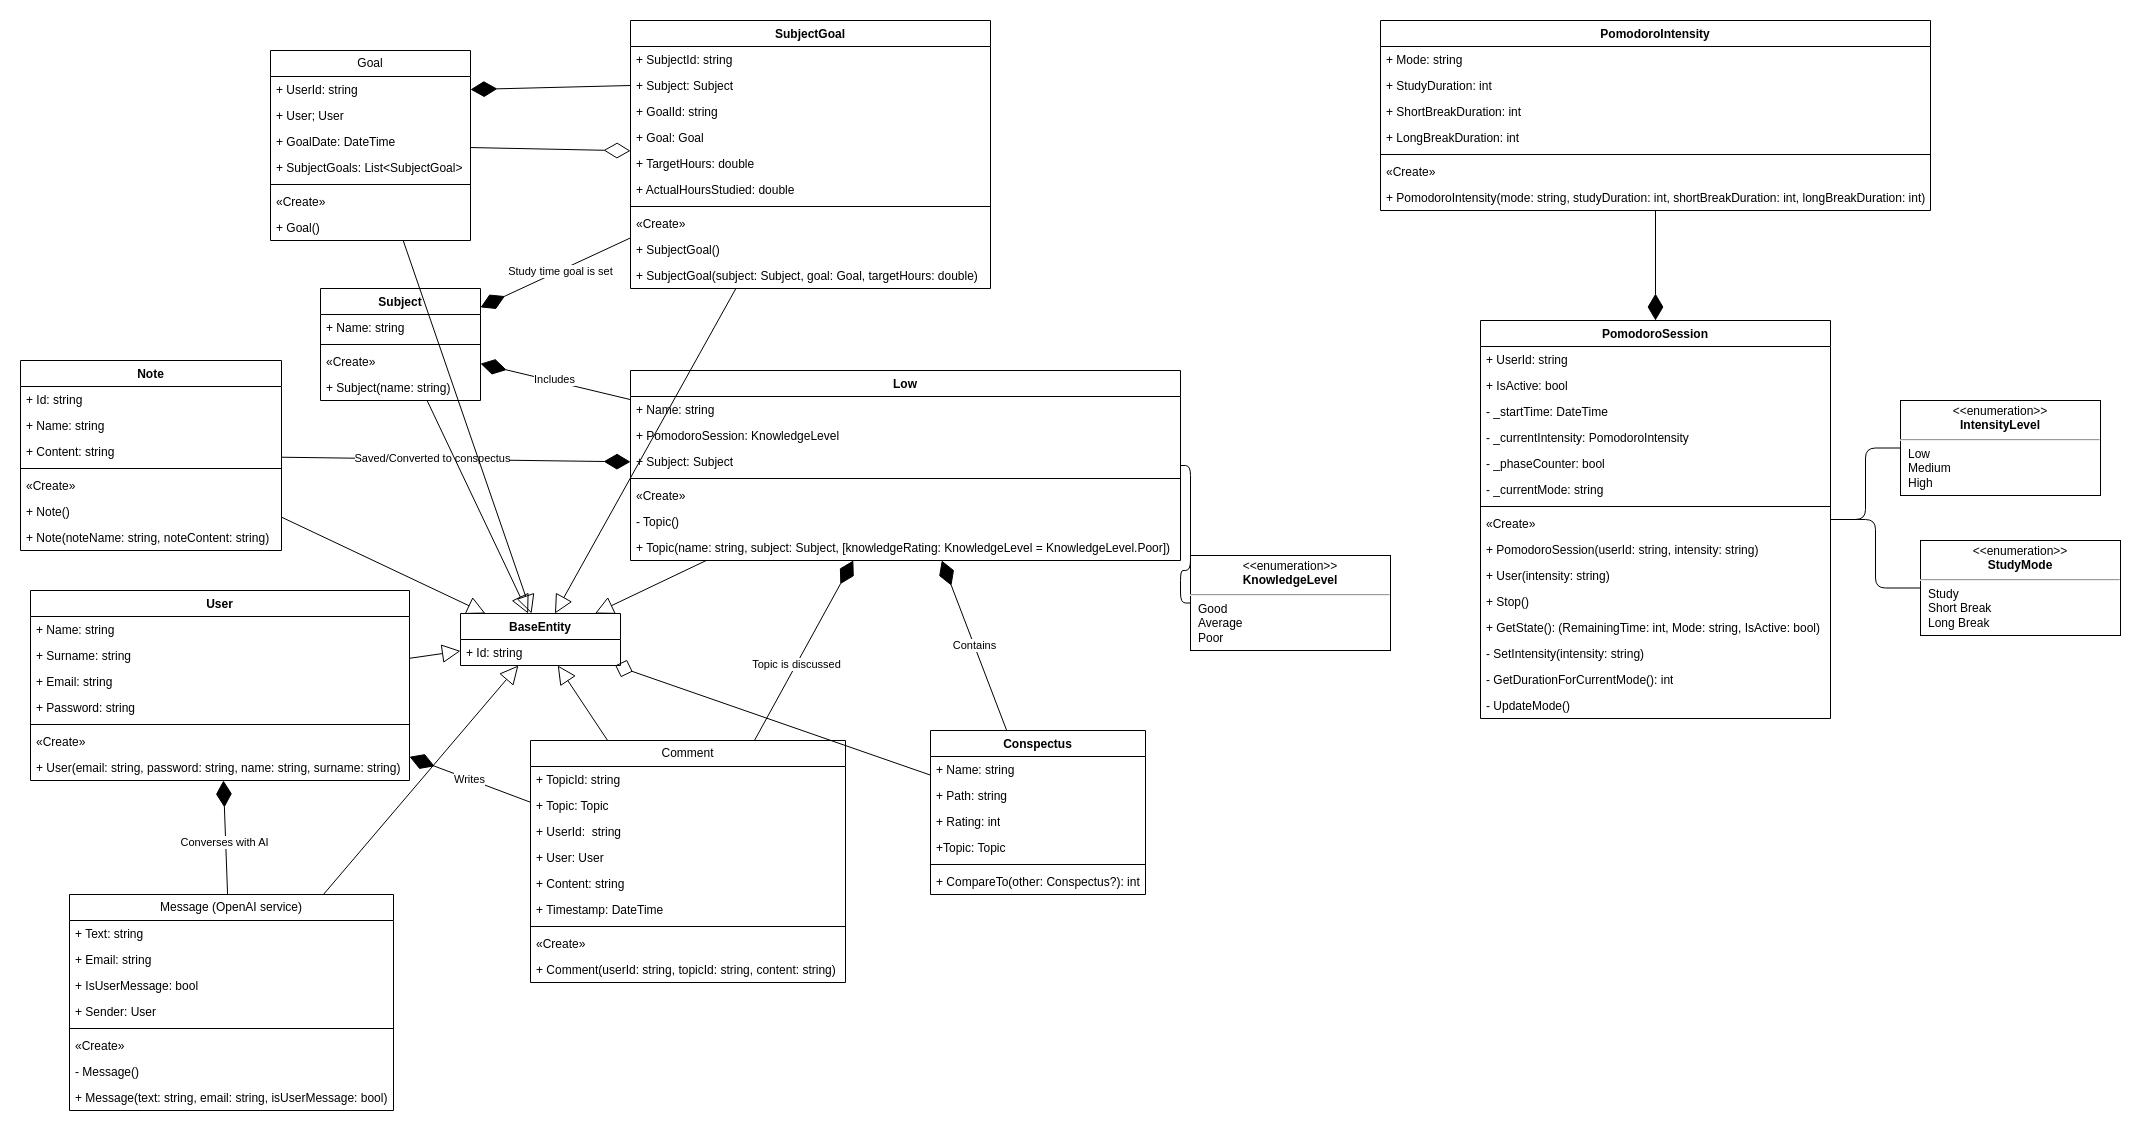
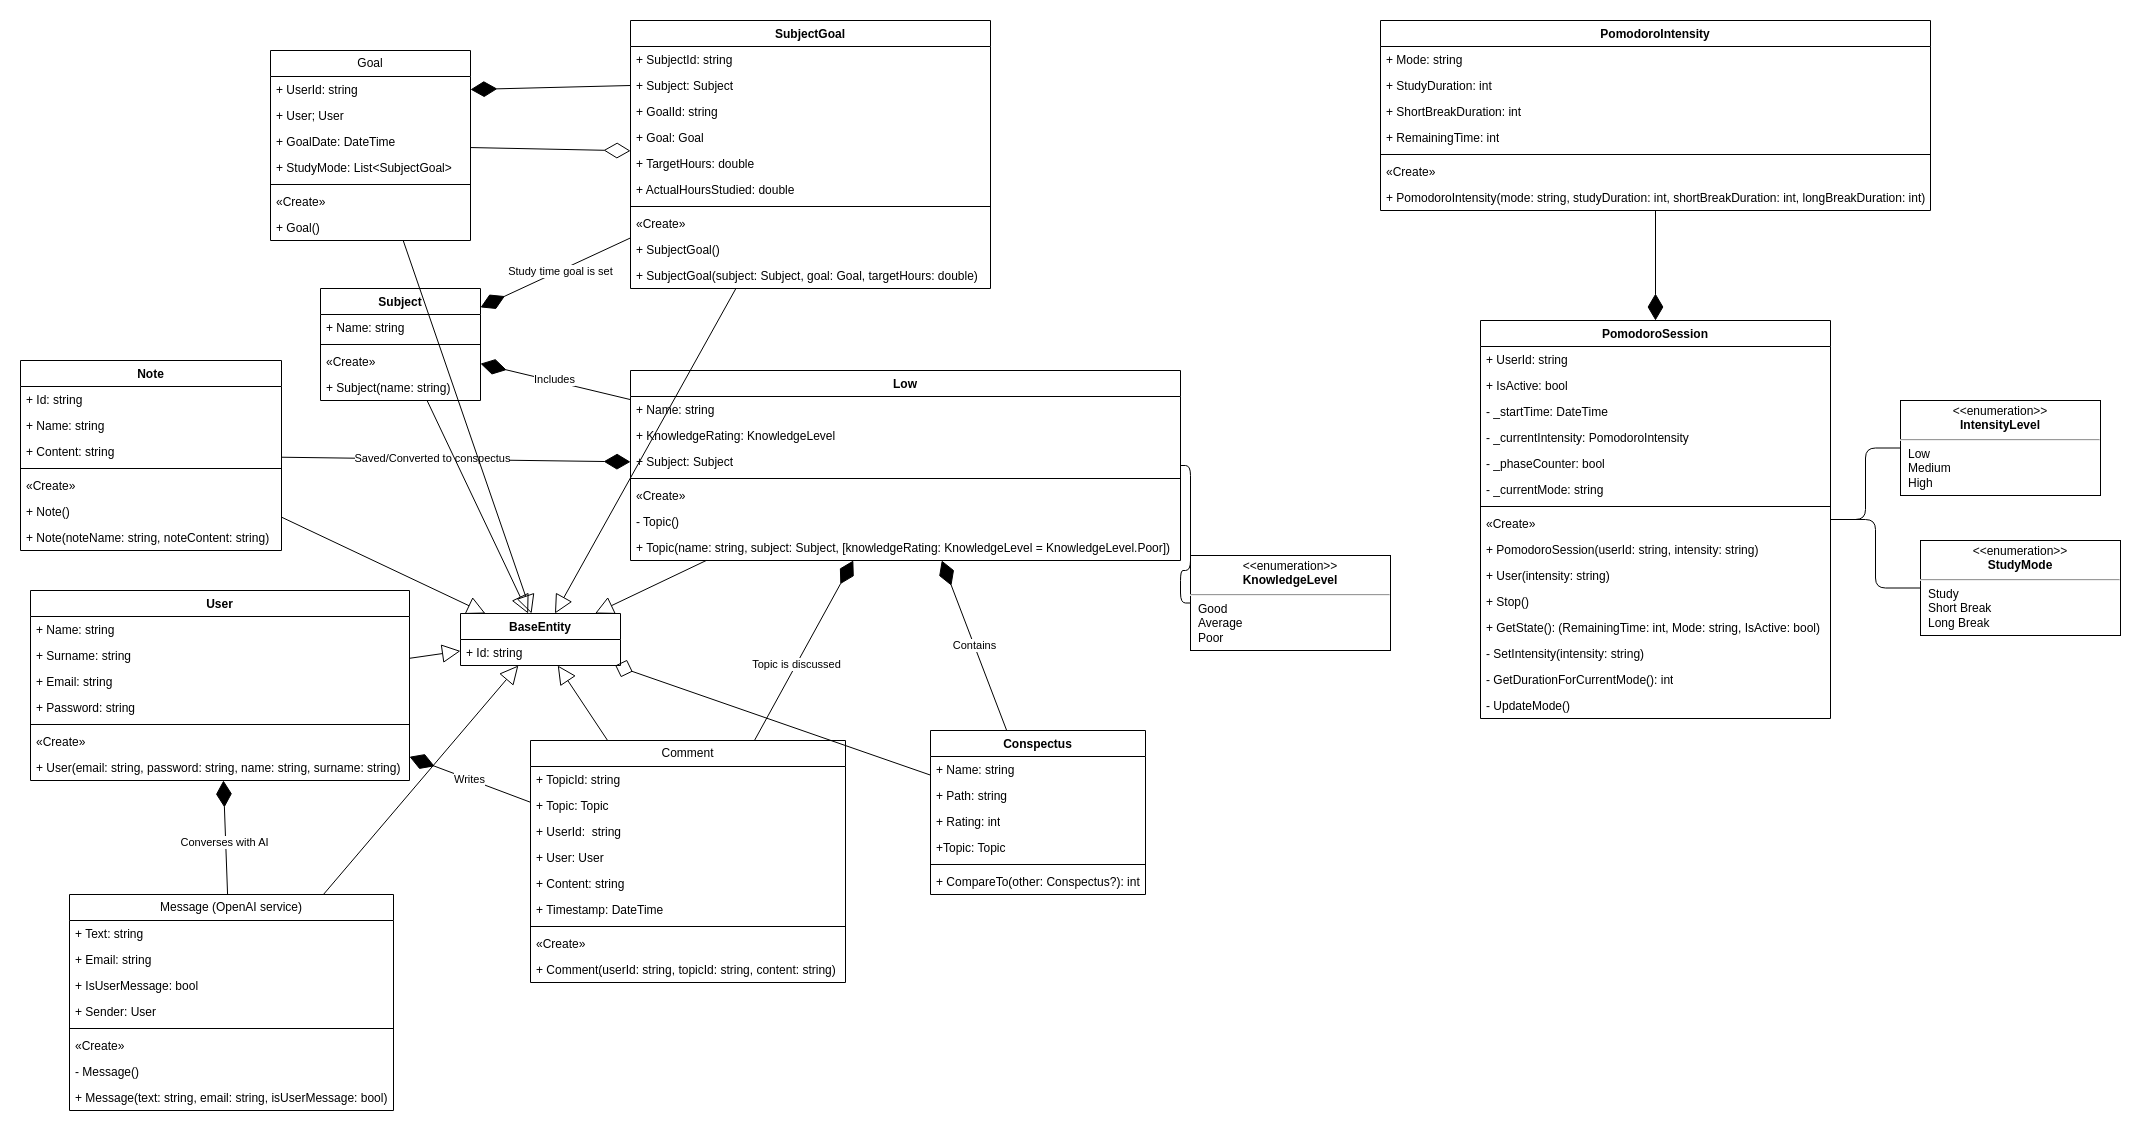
node "+ LongBreakDuration: int": label "+ LongBreakDuration: int" -> "+ RemainingTime: int"
node "+ SubjectGoals: List<SubjectGoal>": label "+ SubjectGoals: List<SubjectGoal>" -> "+ StudyMode: List<SubjectGoal>"
node "+ PomodoroSession: KnowledgeLevel": label "+ PomodoroSession: KnowledgeLevel" -> "+ KnowledgeRating: KnowledgeLevel"
